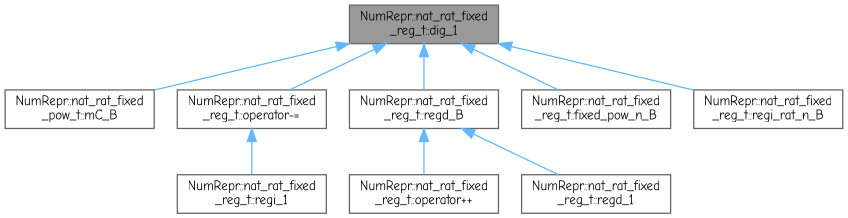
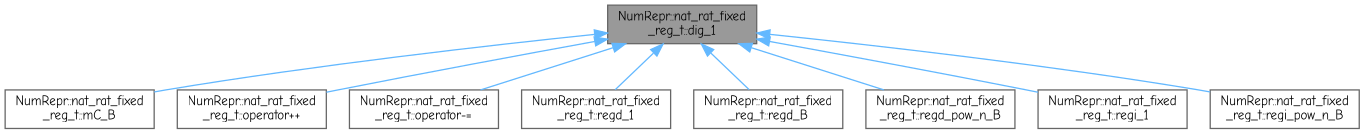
node "NumRepr::nat_rat_fixed _pow_t::mC_B": label "NumRepr::nat_rat_fixed _pow_t::mC_B" -> "NumRepr::nat_rat_fixed _reg_t::mC_B"
node "NumRepr::nat_rat_fixed _reg_t::fixed_pow_n_B": label "NumRepr::nat_rat_fixed _reg_t::fixed_pow_n_B" -> "NumRepr::nat_rat_fixed _reg_t::regd_pow_n_B"
node "NumRepr::nat_rat_fixed _reg_t::regi_rat_n_B": label "NumRepr::nat_rat_fixed _reg_t::regi_rat_n_B" -> "NumRepr::nat_rat_fixed _reg_t::regi_pow_n_B"
edge "NumRepr::nat_rat_fixed _reg_t::regd_1" -> "NumRepr::nat_rat_fixed _reg_t::regd_B": now "NumRepr::nat_rat_fixed _reg_t::regd_1" -> "NumRepr::nat_rat_fixed _reg_t::dig_1"
edge "NumRepr::nat_rat_fixed _reg_t::regi_1" -> "NumRepr::nat_rat_fixed _reg_t::operator-=": now "NumRepr::nat_rat_fixed _reg_t::regi_1" -> "NumRepr::nat_rat_fixed _reg_t::dig_1"
edge "NumRepr::nat_rat_fixed _reg_t::operator++" -> "NumRepr::nat_rat_fixed _reg_t::regd_B": now "NumRepr::nat_rat_fixed _reg_t::operator++" -> "NumRepr::nat_rat_fixed _reg_t::dig_1"
